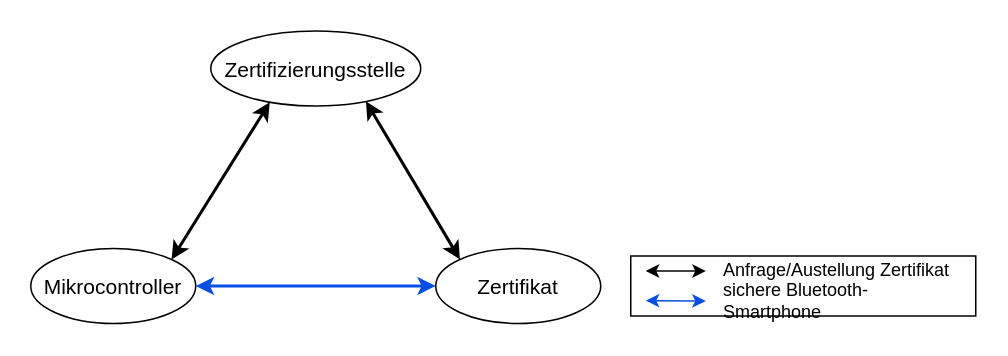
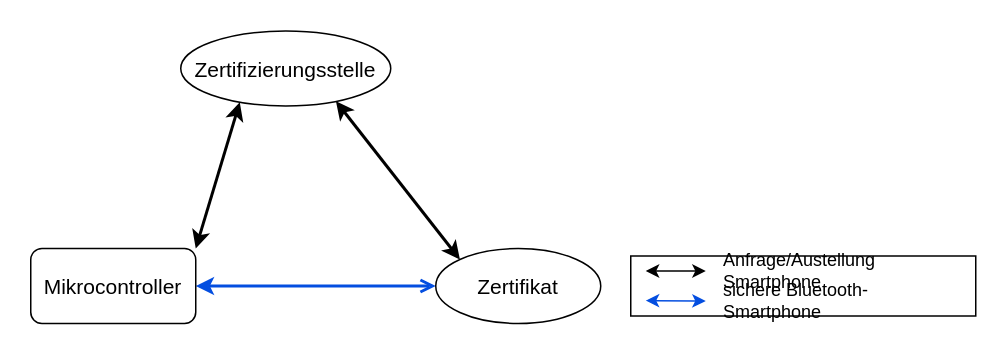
node "Zertifizierungsstelle": moved (316, 68) -> (286, 68)
node "Anfrage/Austellung Zertifikat": label "Anfrage/Austellung Zertifikat" -> "Anfrage/Austellung Smartphone"
node "Mikrocontroller": shape ellipse -> rounded rectangle
edge "Mikrocontroller" -- "Zertifikat": arrowhead classic -> open
